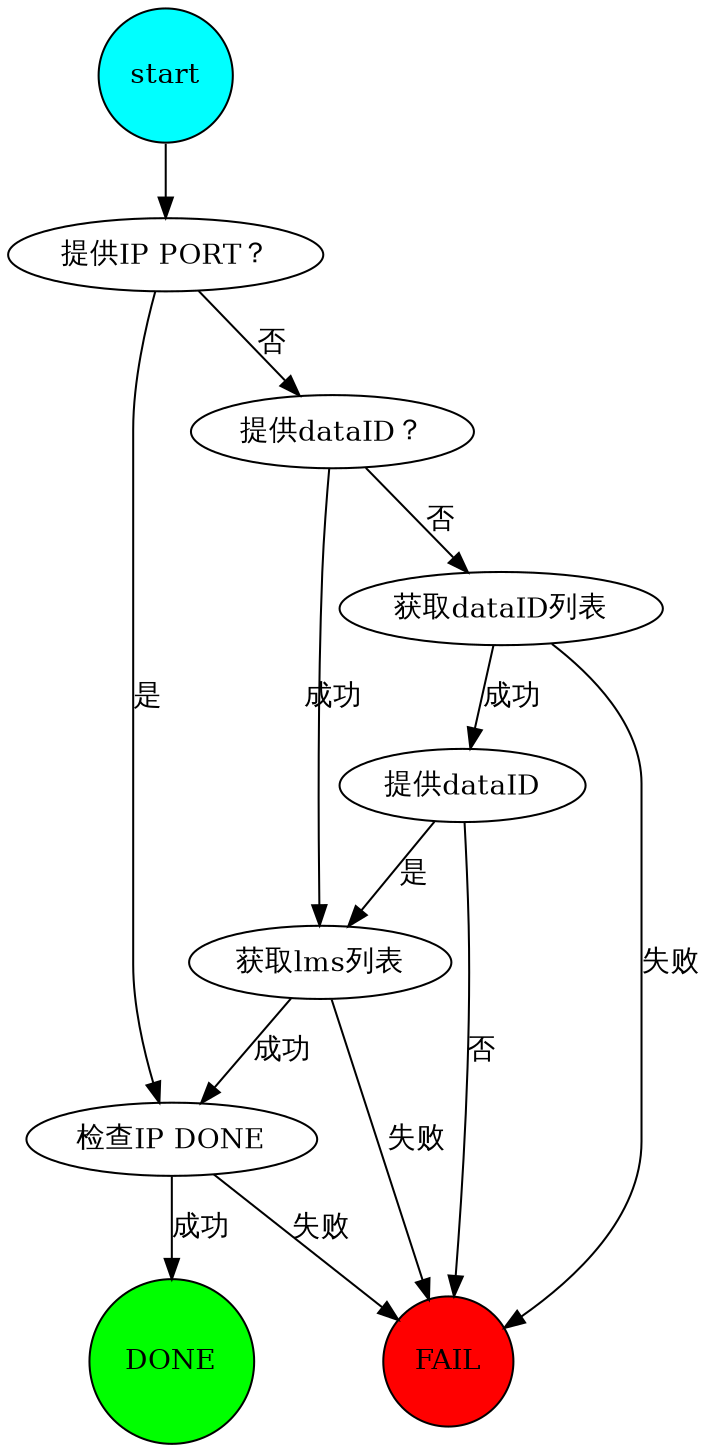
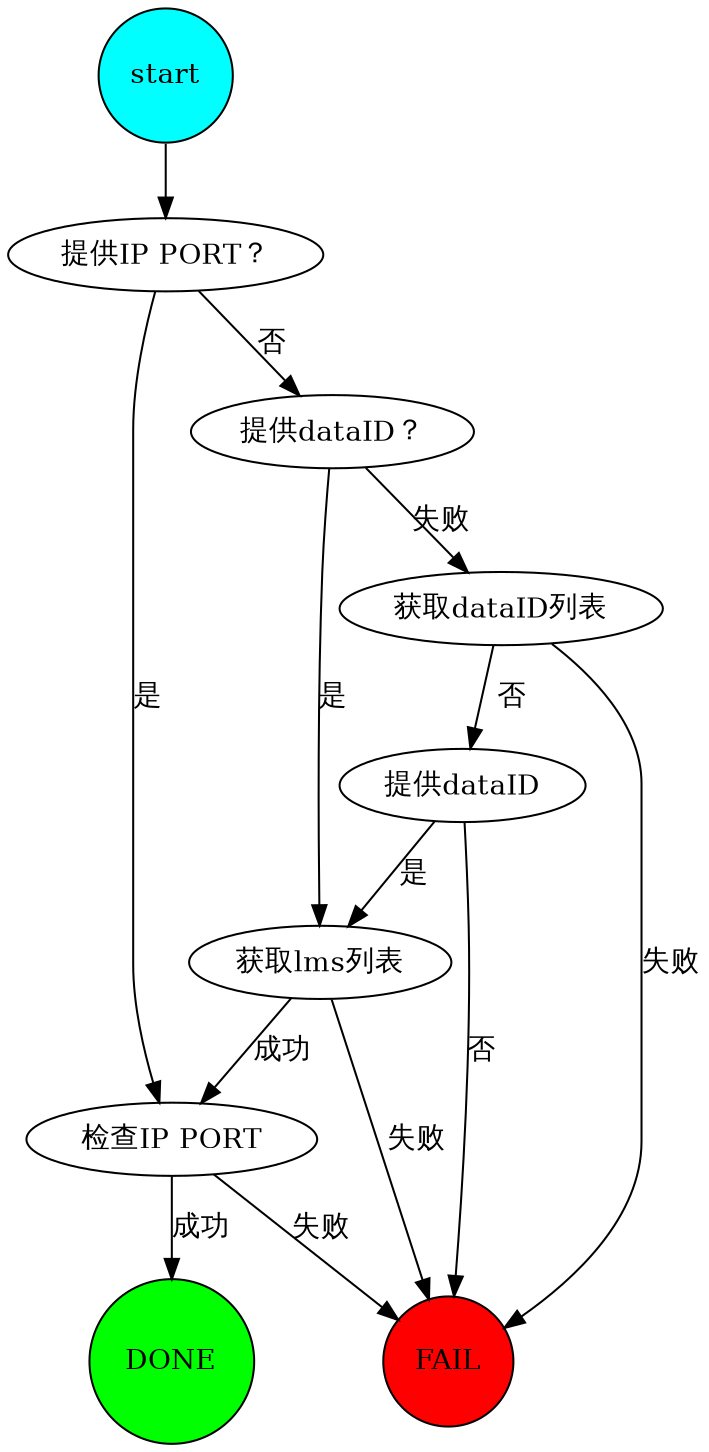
edge "提供dataID？" -> "获取dataID列表": label "否" -> "失败"
edge "提供dataID？" -> "获取lms列表": label "成功" -> "是"
edge "获取dataID列表" -> "提供dataID": label "成功" -> "否"
node "检查IP DONE": label "检查IP DONE" -> "检查IP PORT"
